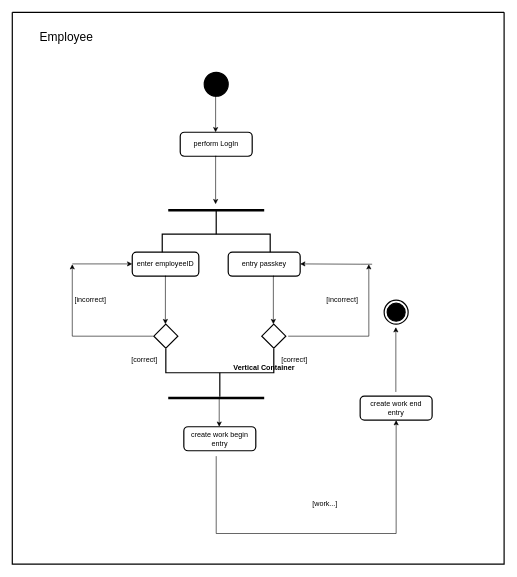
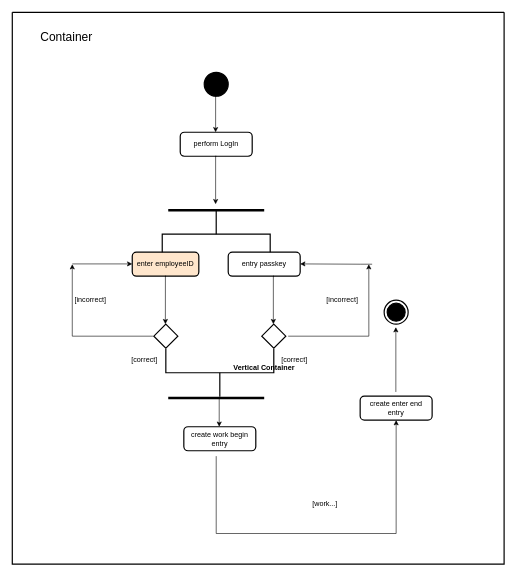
node "Employee": label "Employee" -> "Container"
node "enter employeeID": fillcolor #ffffff -> #ffe6cc
node "create work end entry": label "create work end entry" -> "create enter end entry"
